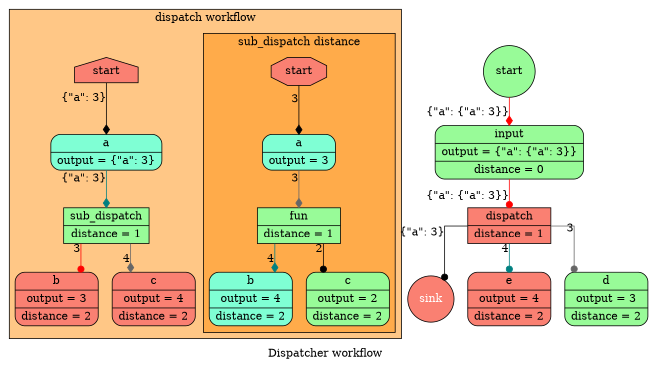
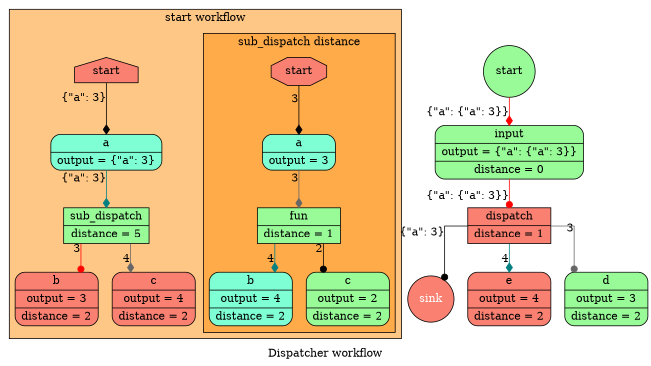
cluster "dispatch workflow": label "dispatch workflow" -> "start workflow"
node "sub_dispatch": text "distance = 1" -> "distance = 5"
edge "dispatch" -> "e": arrowhead dot -> diamond
